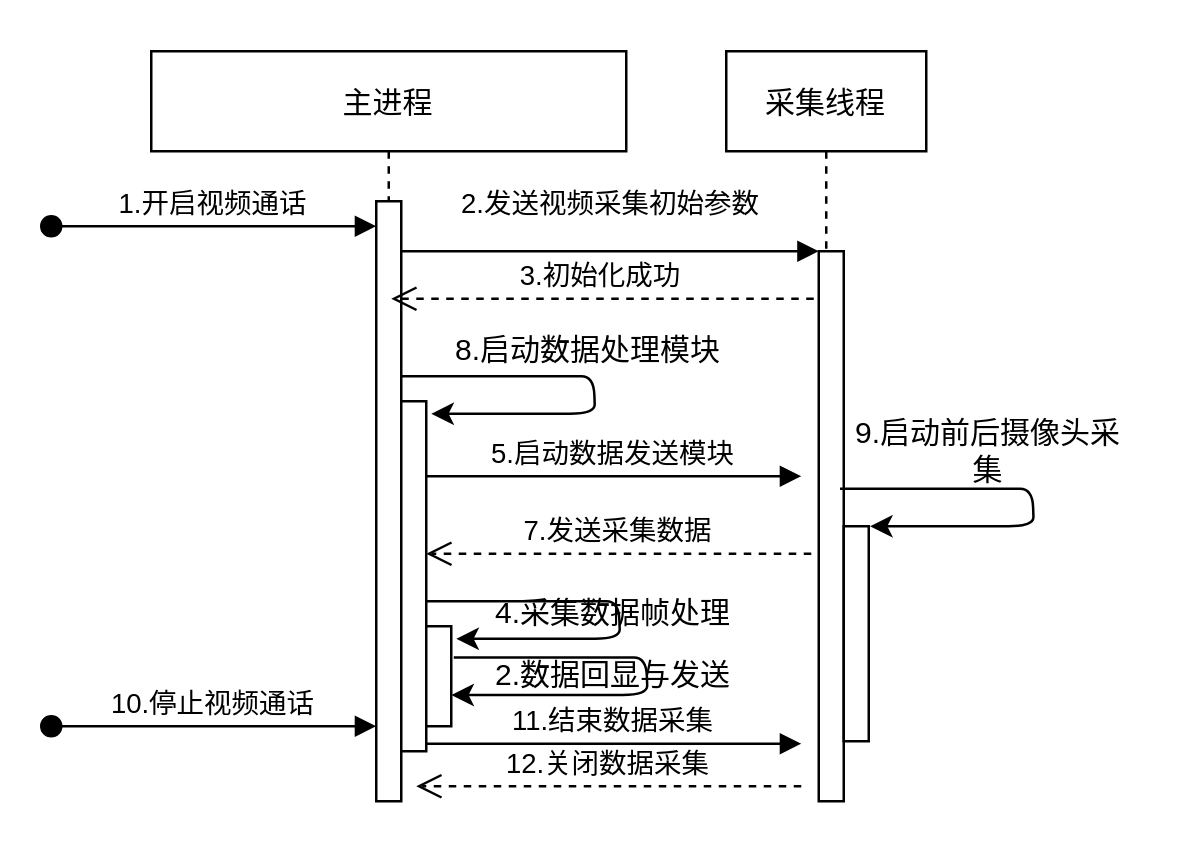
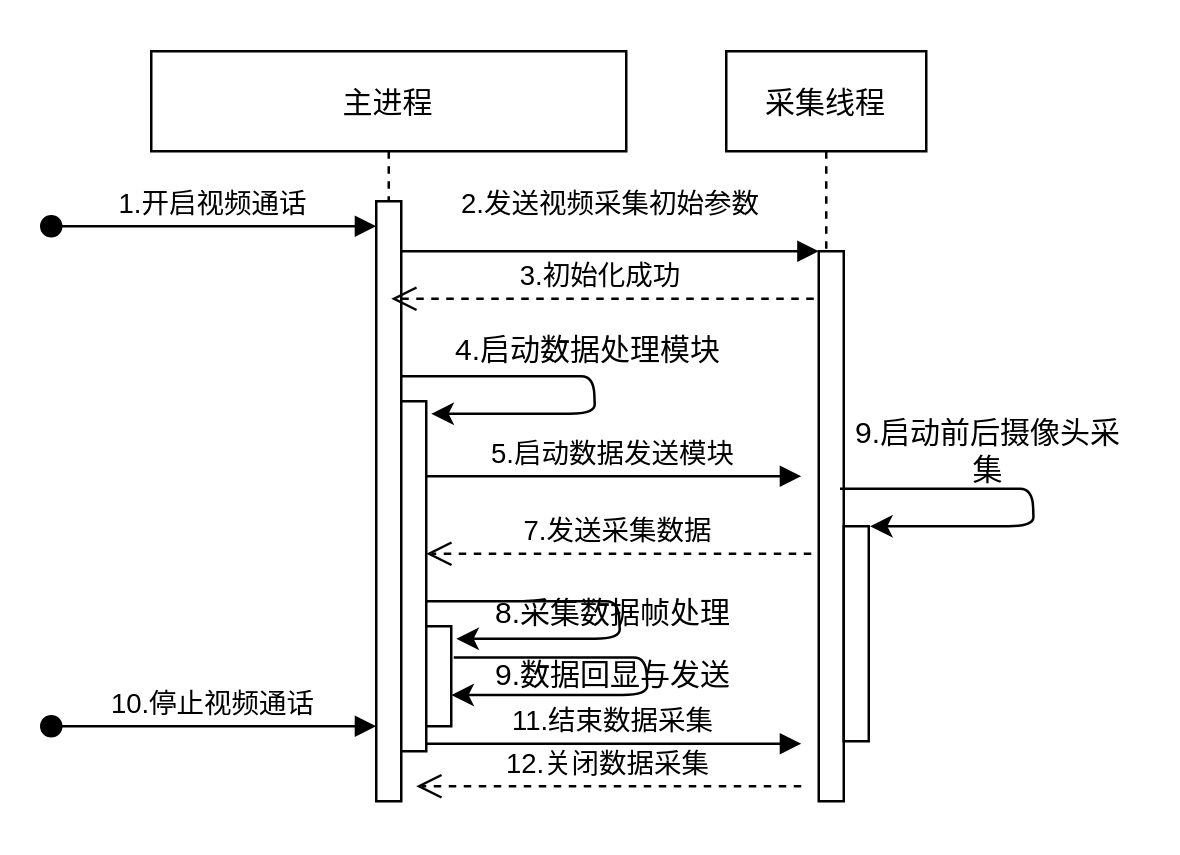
node "8.启动数据处理模块": label "8.启动数据处理模块" -> "4.启动数据处理模块"
node "4.采集数据帧处理": label "4.采集数据帧处理" -> "8.采集数据帧处理"
node "2.数据回显与发送": label "2.数据回显与发送" -> "9.数据回显与发送"
